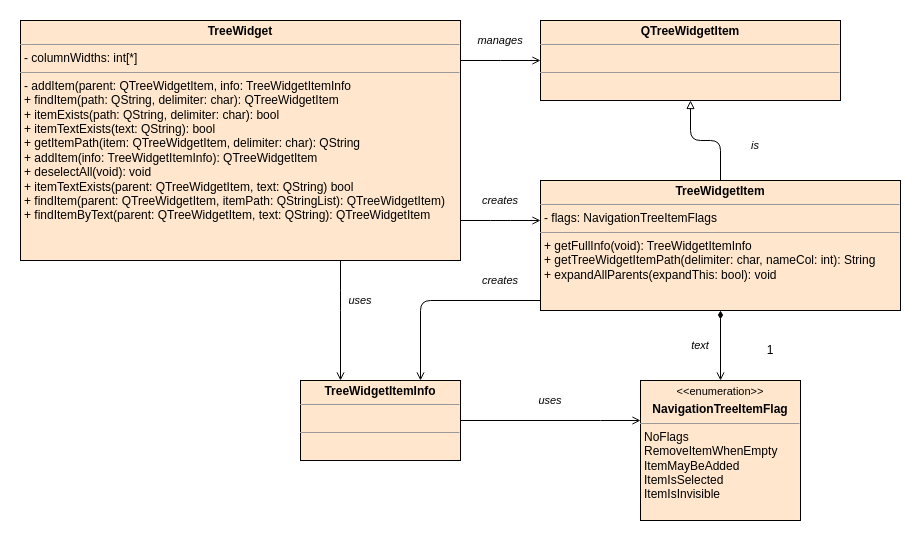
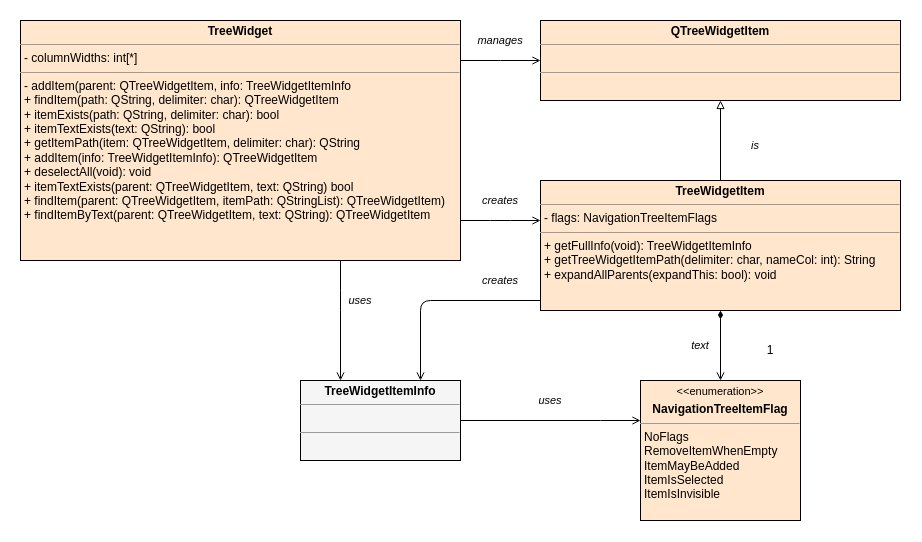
node "QTreeWidgetItem": size 300x80 -> 360x80
node "TreeWidgetItemInfo": fillcolor #ffe6cc -> #f5f5f5
